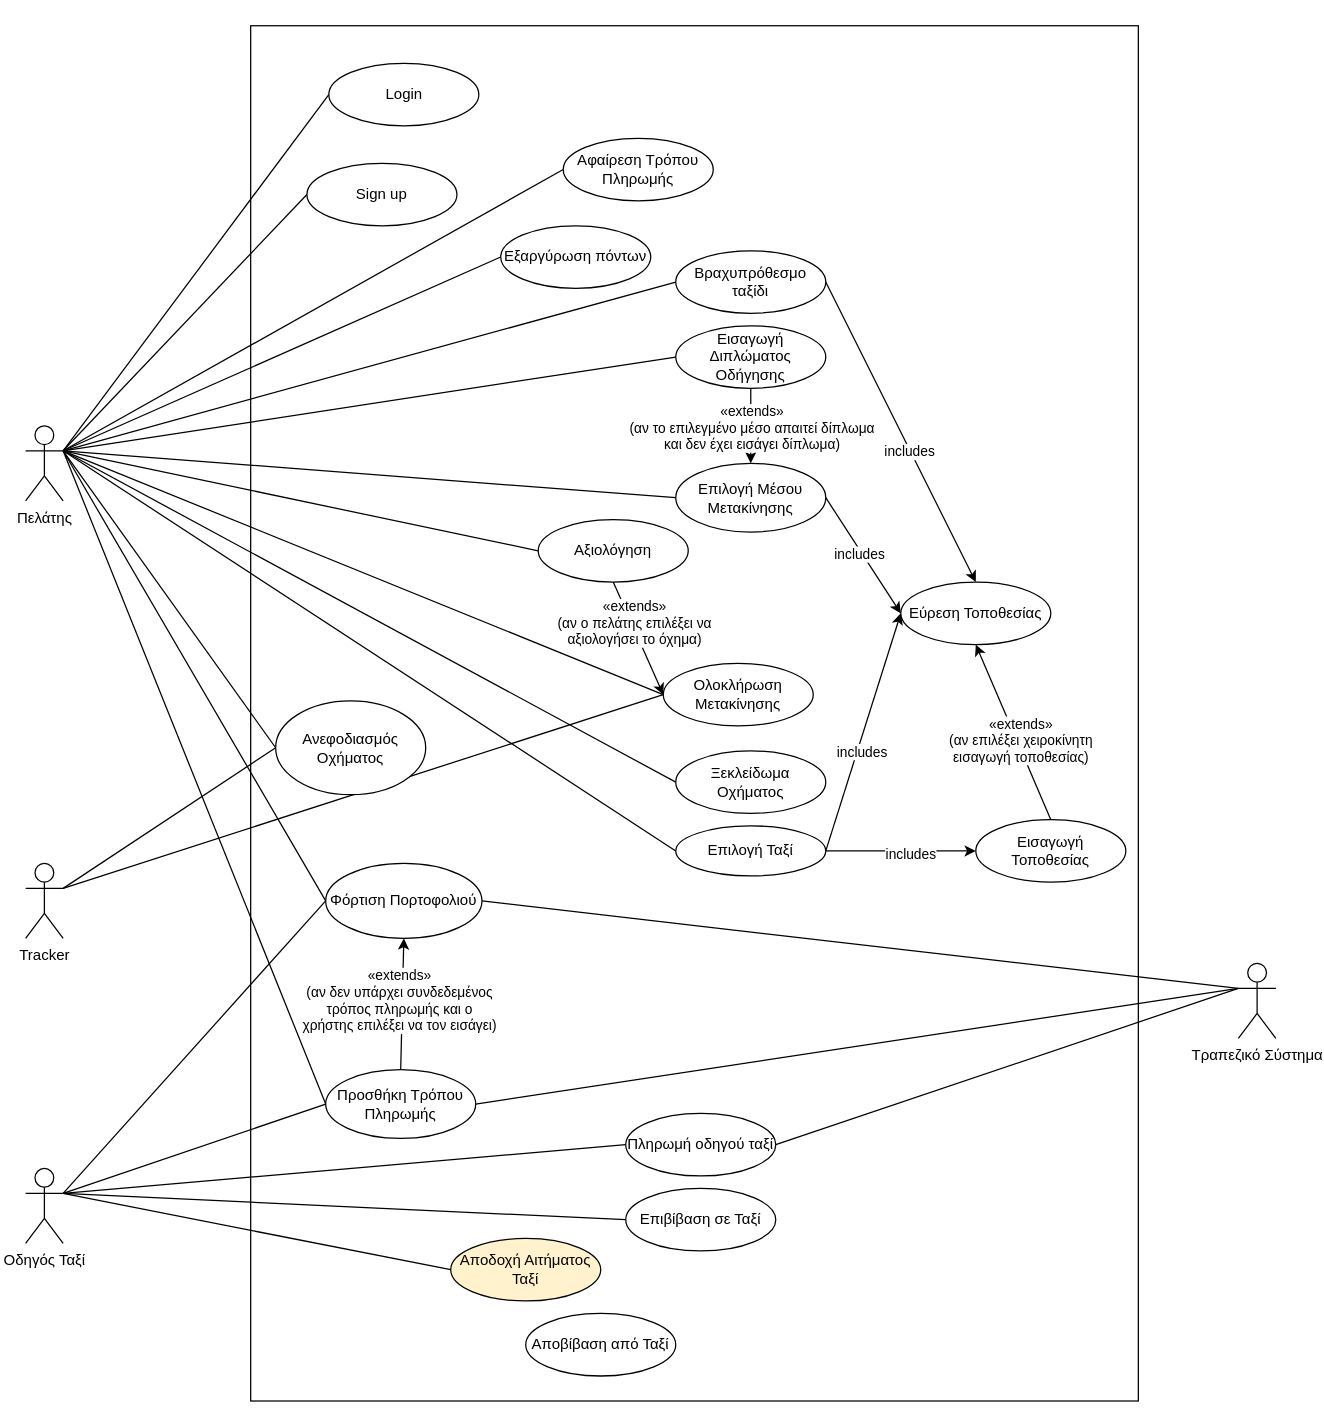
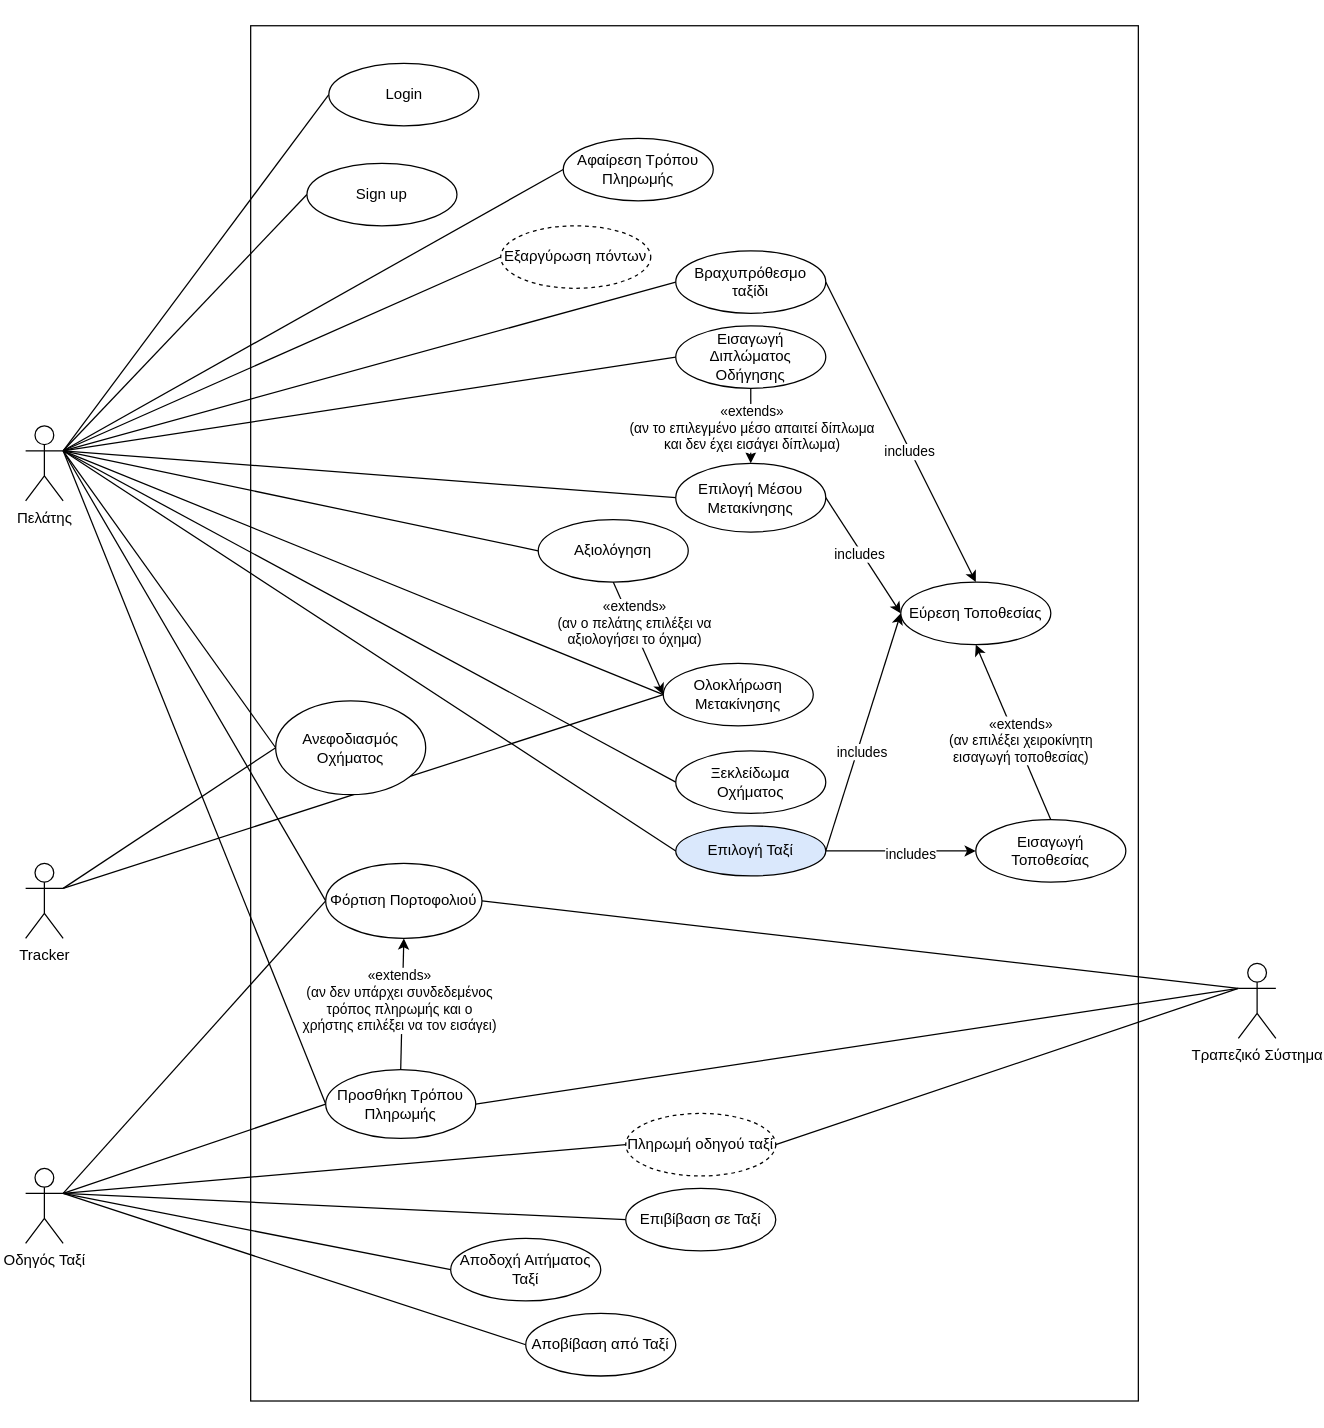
node "Εξαργύρωση πόντων": style solid -> dashed
node "Επιλογή Ταξί": fillcolor #ffffff -> #dae8fc
node "Πληρωμή οδηγού ταξί": style solid -> dashed
node "Αποδοχή Αιτήματος Ταξί": fillcolor #fff2cc -> #ffffff
edge "Οδηγός Ταξί" -- "Αποβίβαση από Ταξί": added
